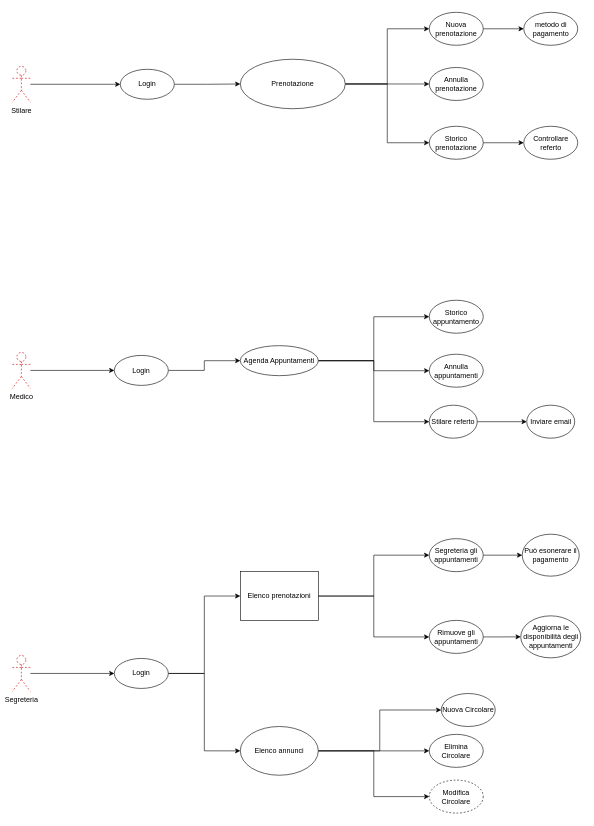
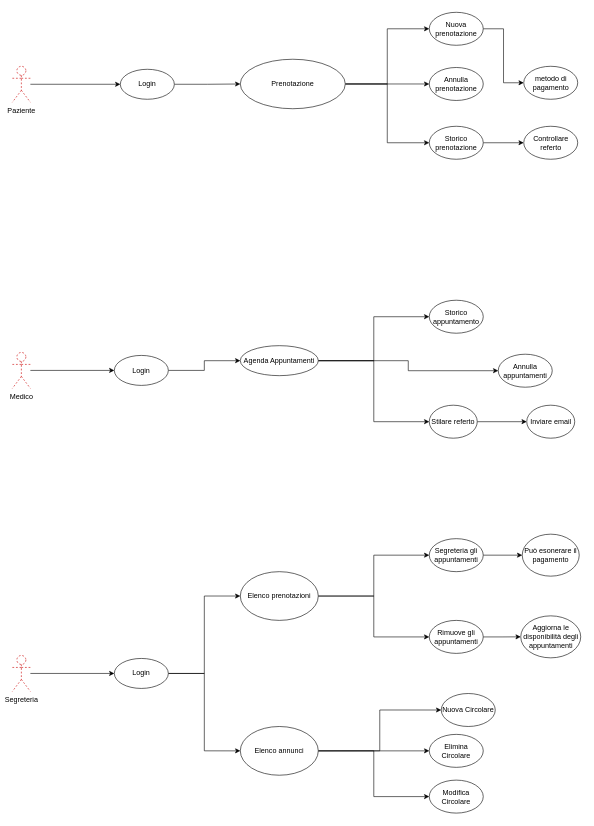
node "metodo di pagamento": moved (551, 29) -> (551, 83)
node "Stilare": label "Stilare" -> "Paziente"
node "Annulla appuntamenti": moved (456, 371) -> (525, 371)
node "Elenco prenotazioni": shape rectangle -> ellipse
node "Modifica Circolare": style dashed -> solid
